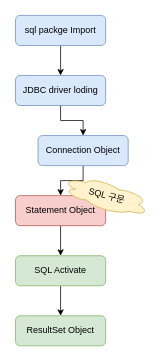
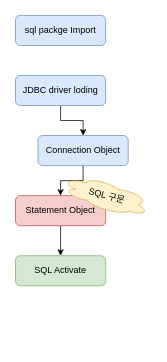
edge "sql packge Import" -> "JDBC driver loding": removed
edge "SQL Activate" -> "ResultSet Object": removed
node "ResultSet Object": removed
